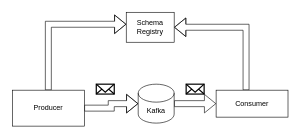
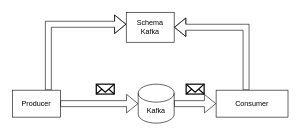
node "Schema Registry": label "Schema Registry" -> "Schema Kafka"
node "Producer": size 72x36 -> 48x27
